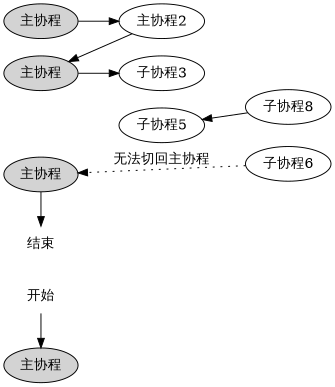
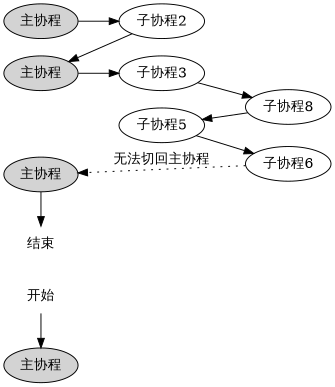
node "主协程2": label "主协程2" -> "子协程2"
edge "子协程3" -> "子协程8": added
edge "子协程5" -> "子协程6": added
